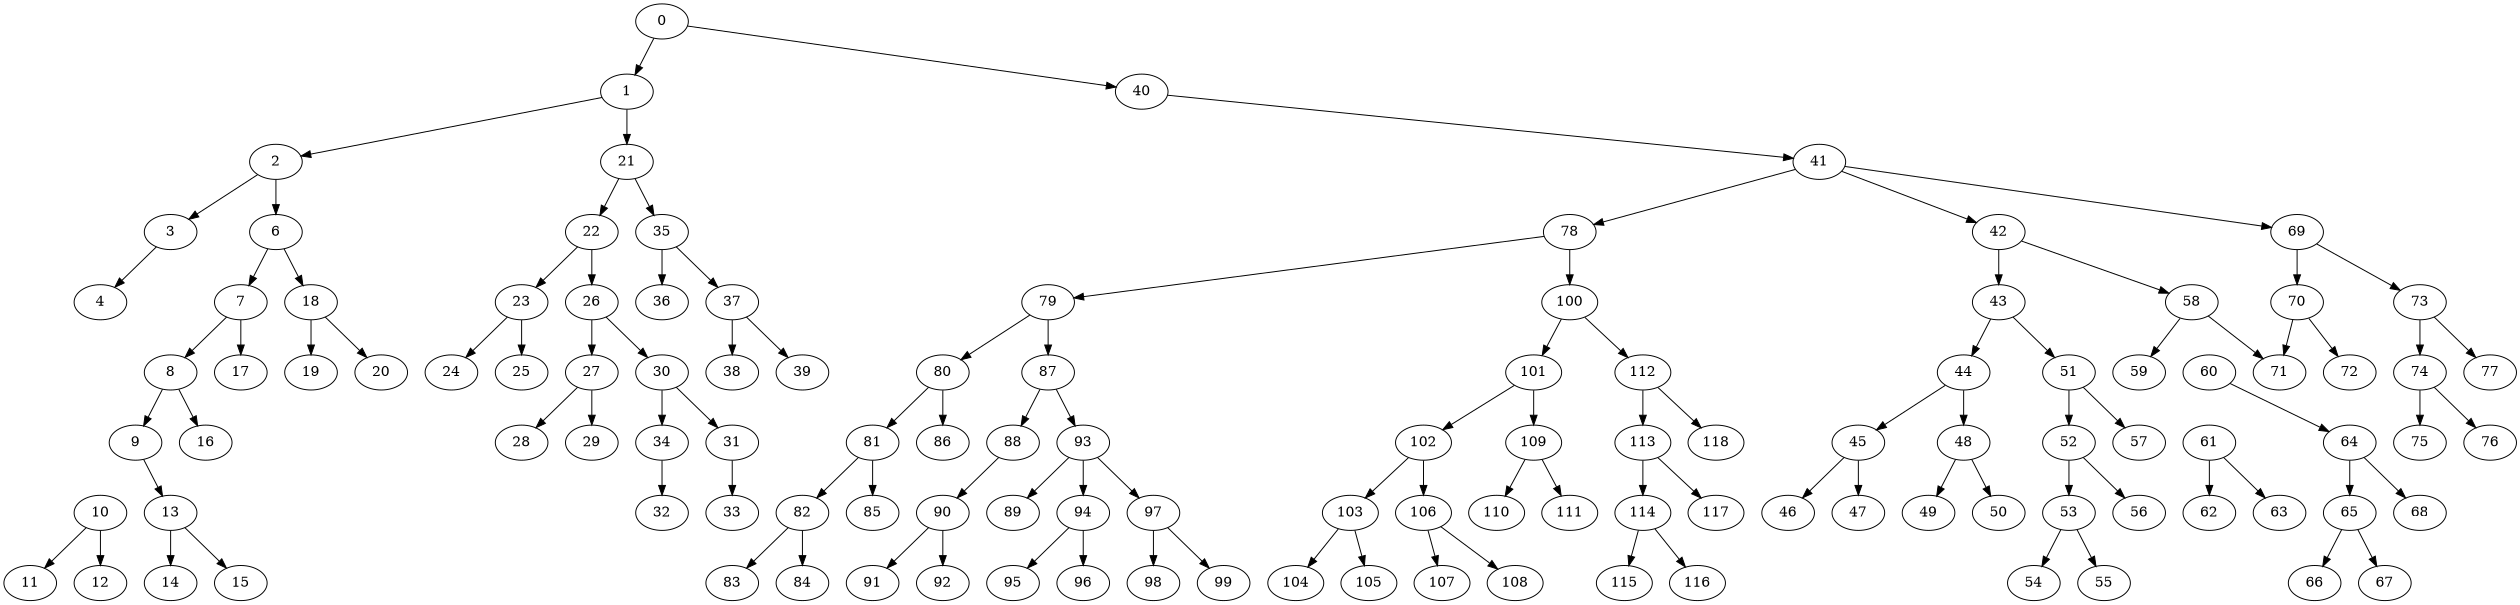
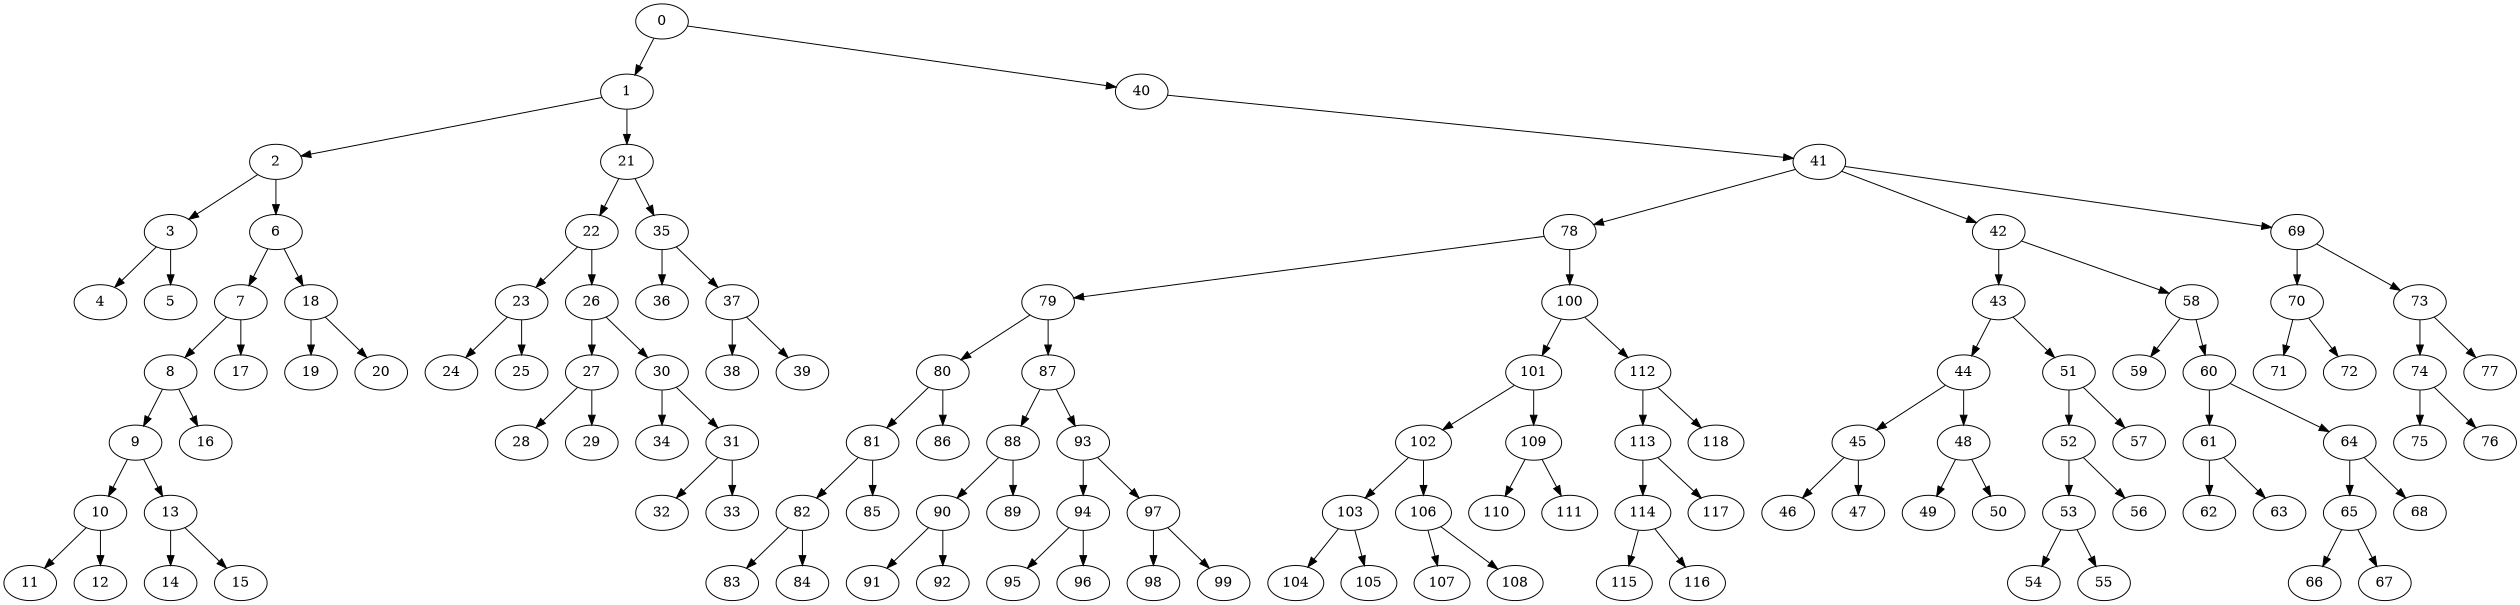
node "5": added
edge "58" -> "71": now "58" -> "60"
edge "60" -> "61": added
edge "9" -> "10": added
edge "34" -> "32": now "31" -> "32"
edge "93" -> "89": now "88" -> "89"
